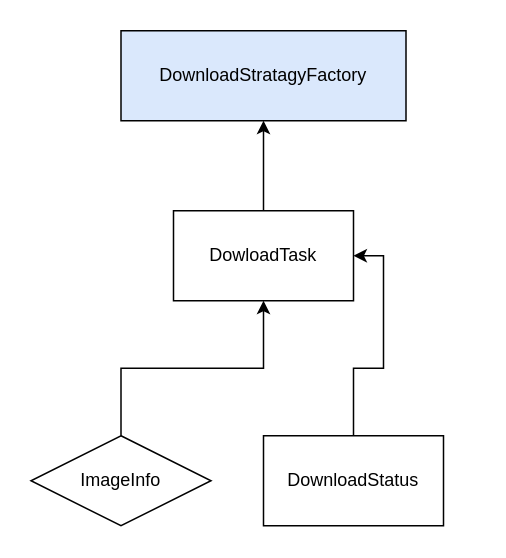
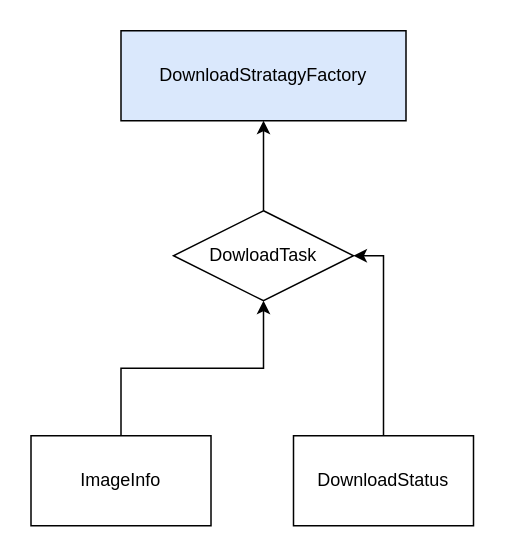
node "DowloadTask": shape rectangle -> diamond
node "ImageInfo": shape diamond -> rectangle
node "DownloadStatus": moved (353, 481) -> (383, 481)
